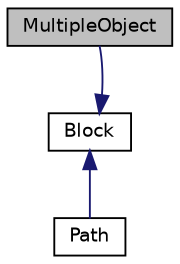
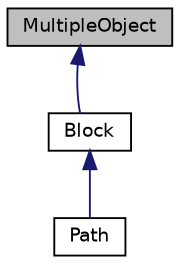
edge "MultipleObject" -> "Block": reversed
